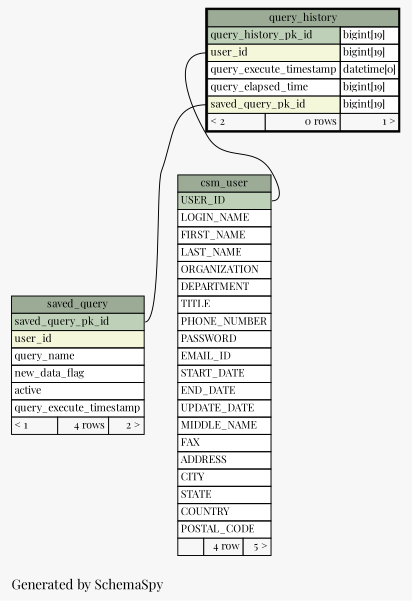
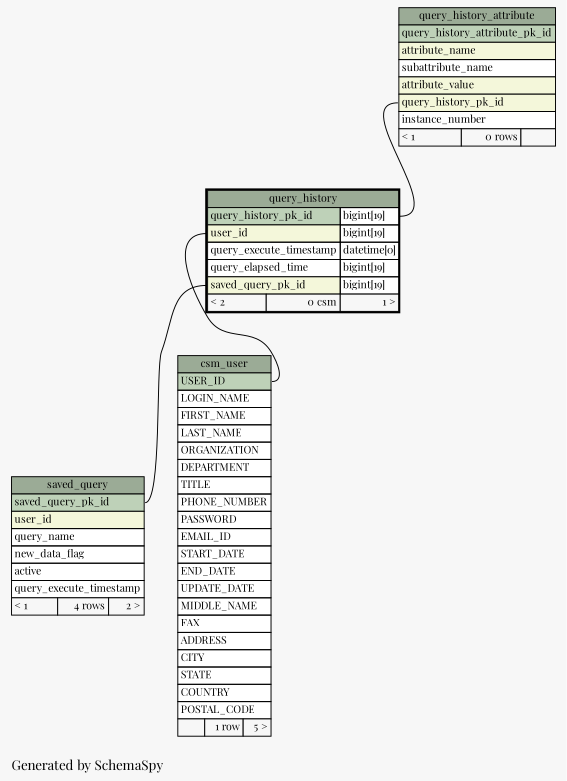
node "query_history_attribute": added
node "query_history": text "0 rows" -> "0 csm"
node "csm_user": text "4 row" -> "1 row"
